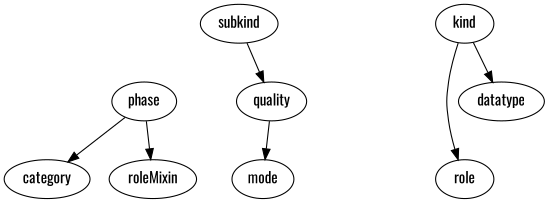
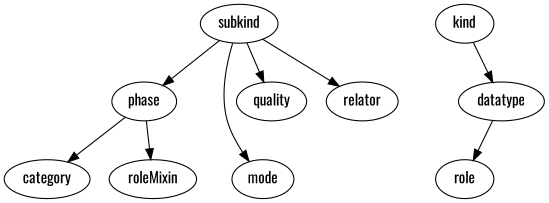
edge "subkind" -> "phase": added
edge "kind" -> "role": now "datatype" -> "role"
node "relator": added
edge "quality" -> "mode": now "subkind" -> "mode"
